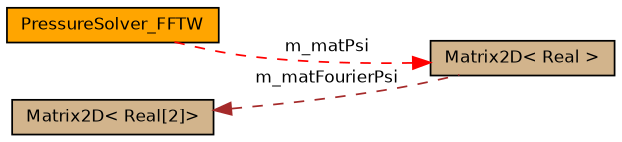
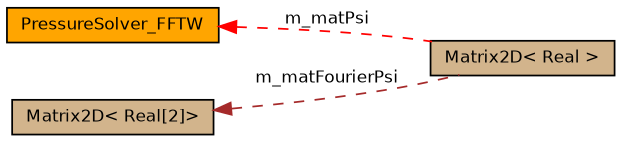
edge "PressureSolver_FFTW" -> "Matrix2D< Real >": reversed
